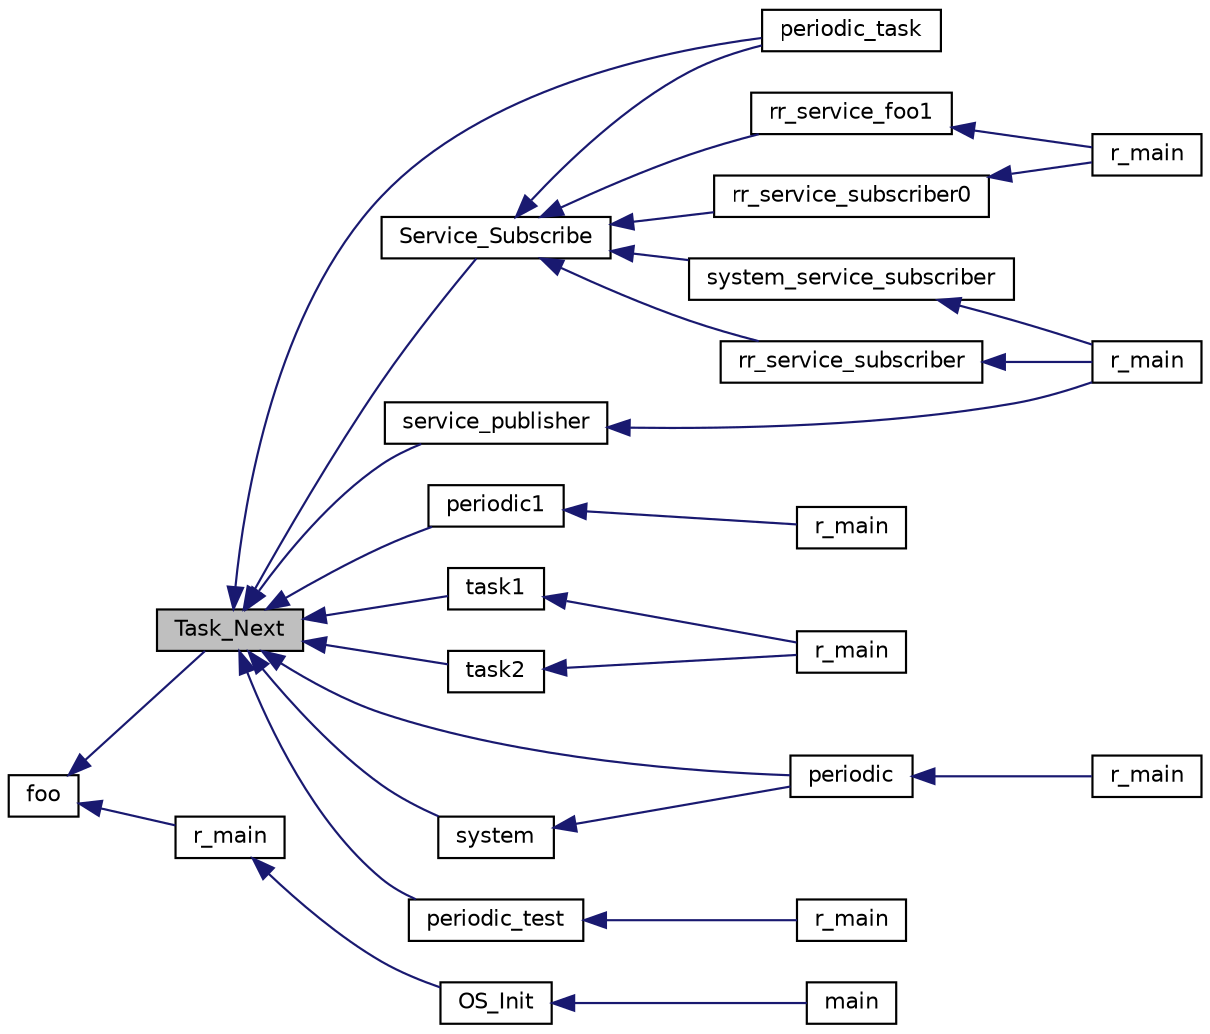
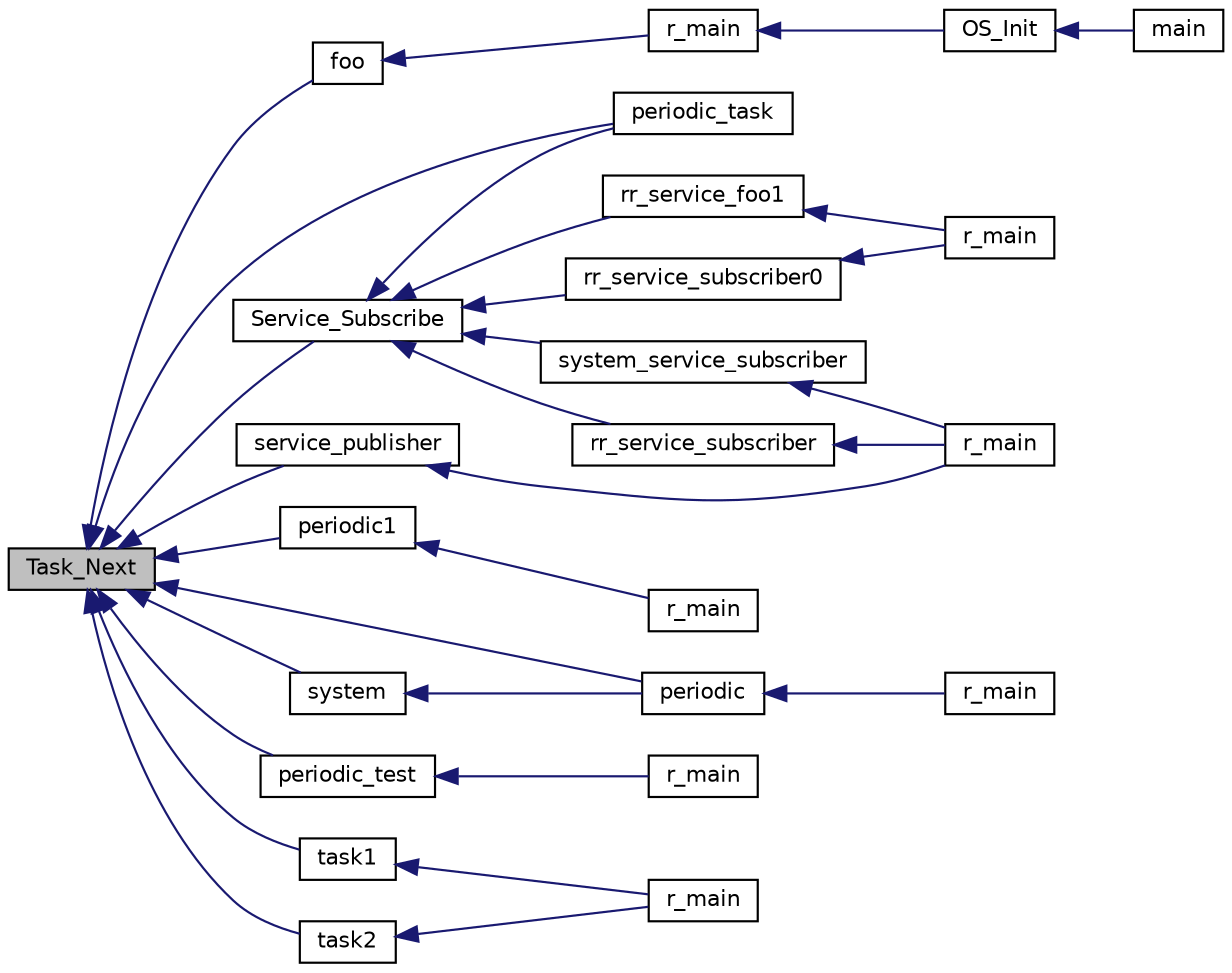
edge "Task_Next" -> "foo": reversed
